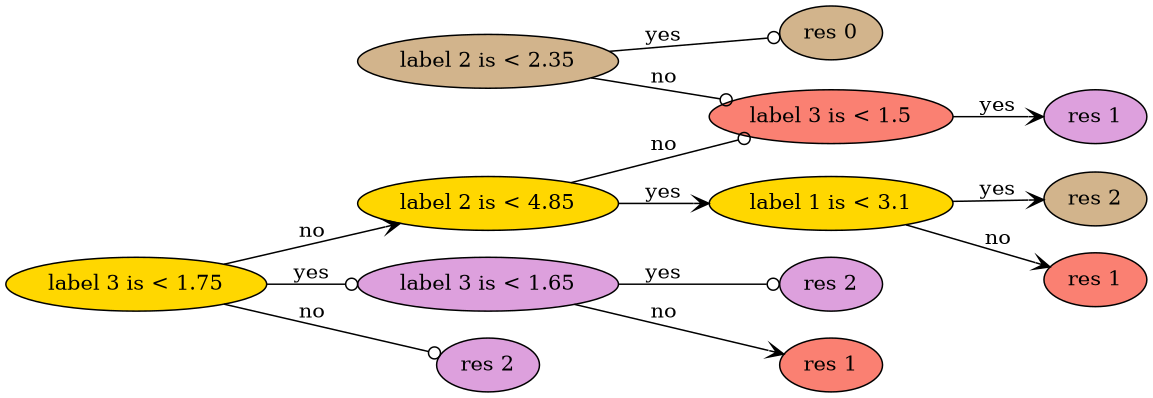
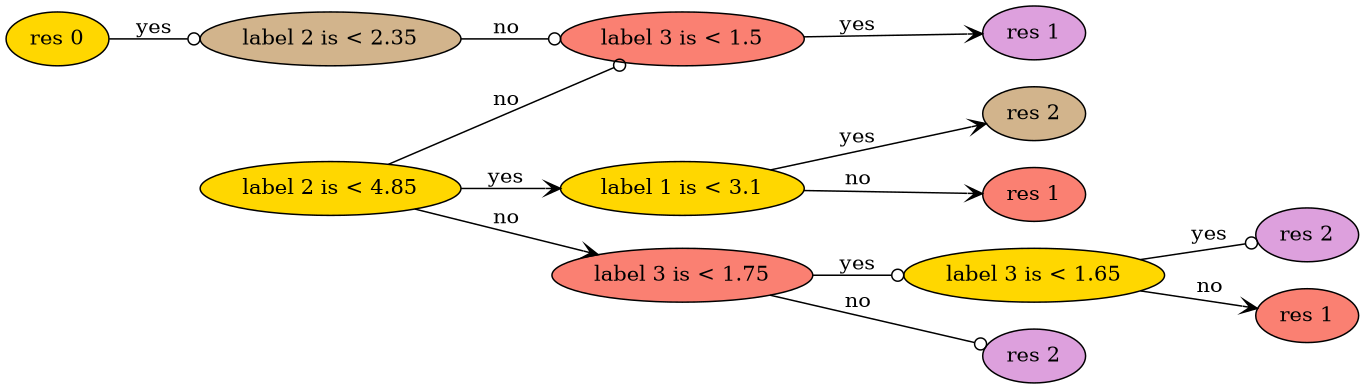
node "res 0": fillcolor tan -> gold
edge "label 2 is < 2.35" -> "res 0": reversed
edge "label 3 is < 1.75" -> "label 2 is < 4.85": reversed
node "label 3 is < 1.75": fillcolor gold -> salmon
node "label 3 is < 1.65": fillcolor plum -> gold
